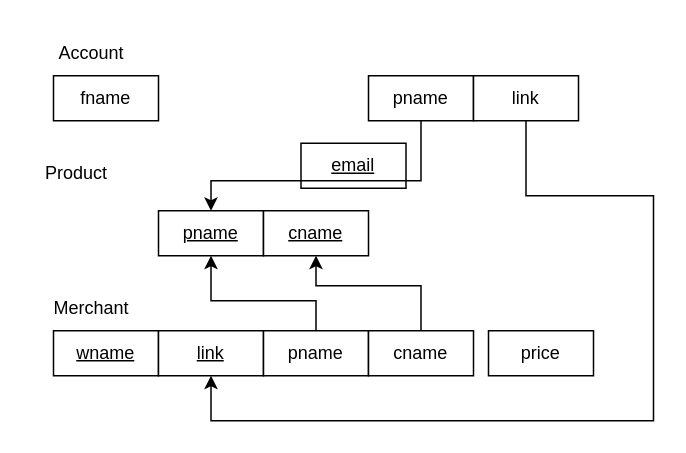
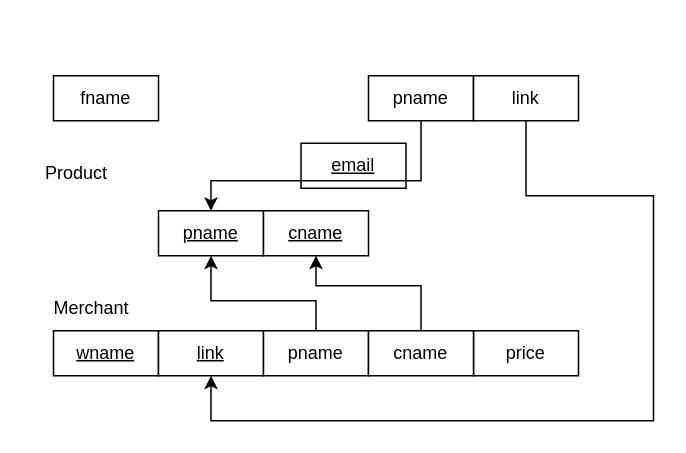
node "Account": removed
node "price": moved (541, 353) -> (526, 353)
